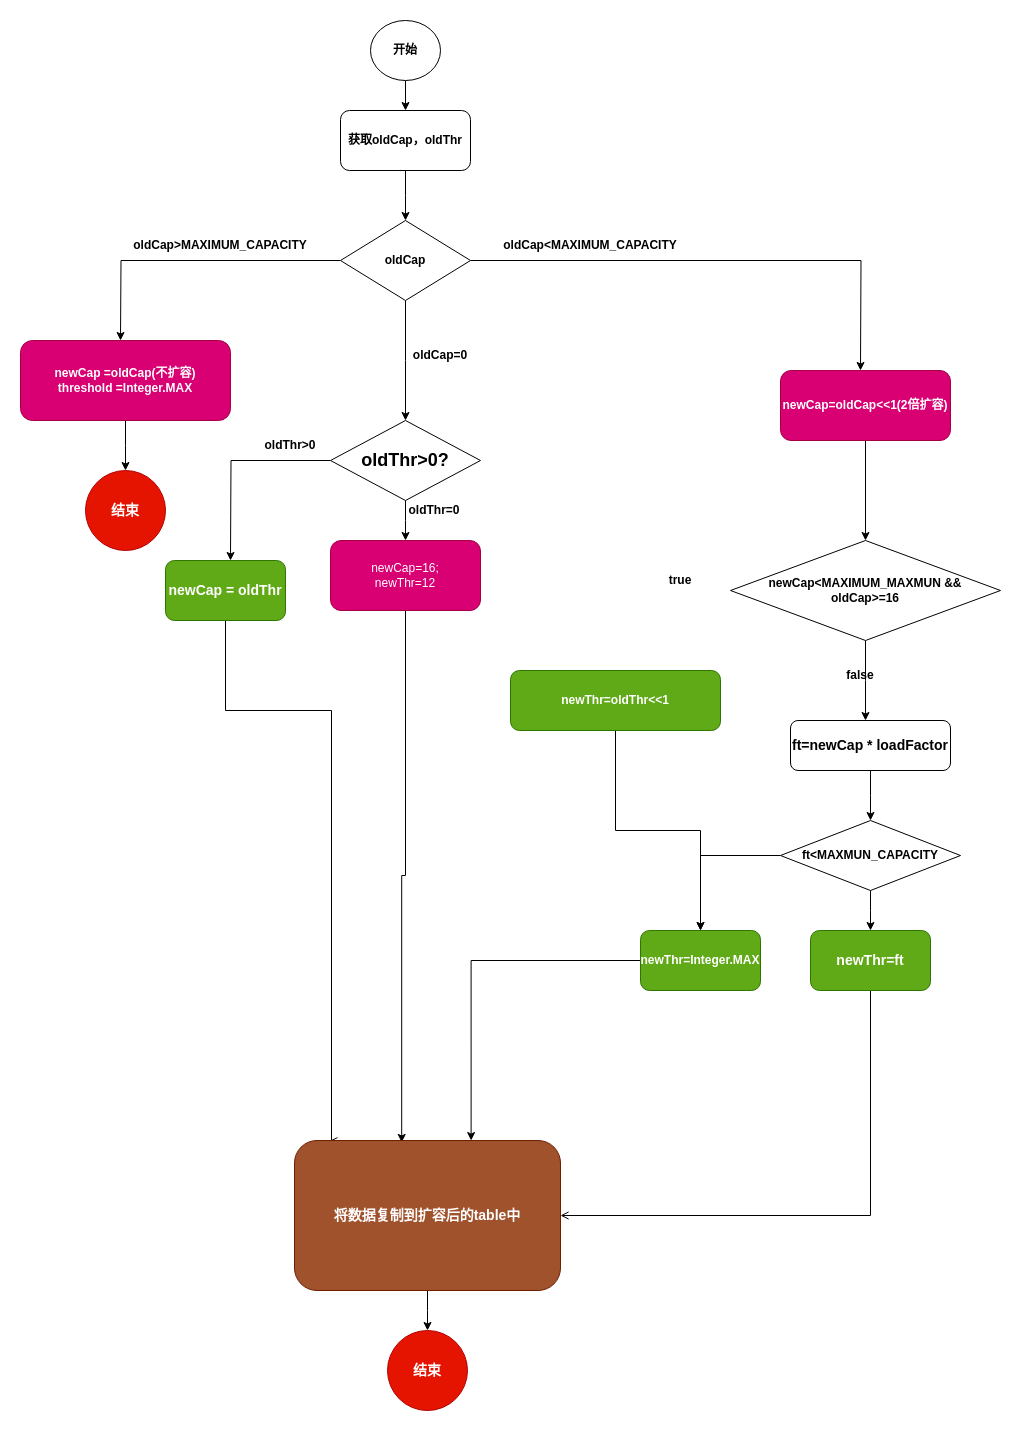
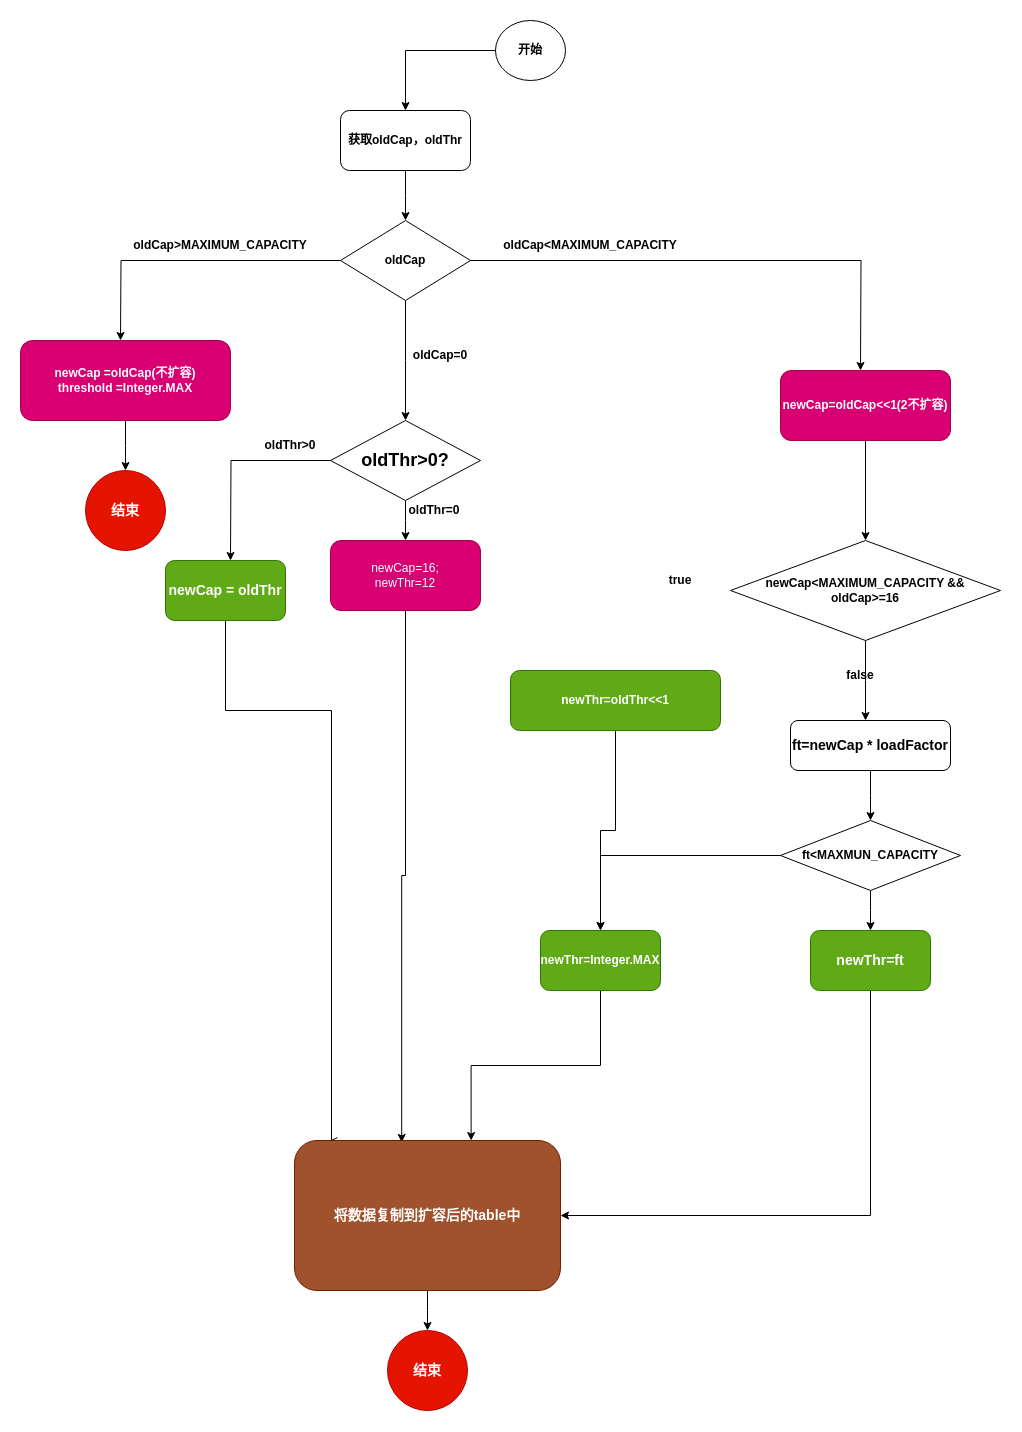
node "开始": moved (406, 51) -> (531, 51)
node "newCap=oldCap<<1(2倍扩容)": label "newCap=oldCap<<1(2倍扩容)" -> "newCap=oldCap<<1(2不扩容)"
node "newCap<MAXIMUM_MAXMUN && oldCap>=16": label "newCap<MAXIMUM_MAXMUN && oldCap>=16" -> "newCap<MAXIMUM_CAPACITY && oldCap>=16"
node "newThr=Integer.MAX": moved (701, 961) -> (601, 961)
edge "newThr=ft" -> "将数据复制到扩容后的table中": arrowhead open -> classic
